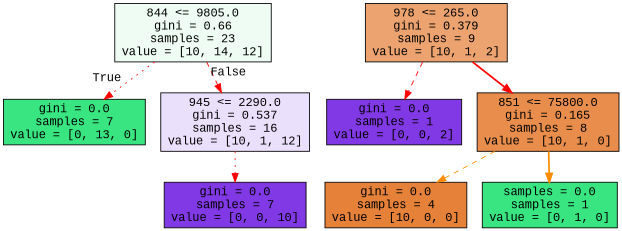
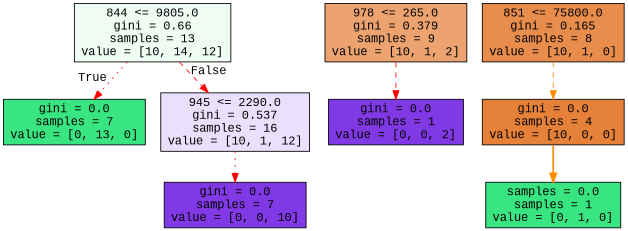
node "844 <= 9805.0 gini = 0.66 samples = 23 value = [10, 14, 12]": label "844 <= 9805.0 gini = 0.66 samples = 23 value = [10, 14, 12]" -> "844 <= 9805.0 gini = 0.66 samples = 13 value = [10, 14, 12]"
edge "978 <= 265.0 gini = 0.379 samples = 9 value = [10, 1, 2]" -> "851 <= 75800.0 gini = 0.165 samples = 8 value = [10, 1, 0]": removed
edge "851 <= 75800.0 gini = 0.165 samples = 8 value = [10, 1, 0]" -> "samples = 0.0 samples = 1 value = [0, 1, 0]": now "gini = 0.0 samples = 4 value = [10, 0, 0]" -> "samples = 0.0 samples = 1 value = [0, 1, 0]"
